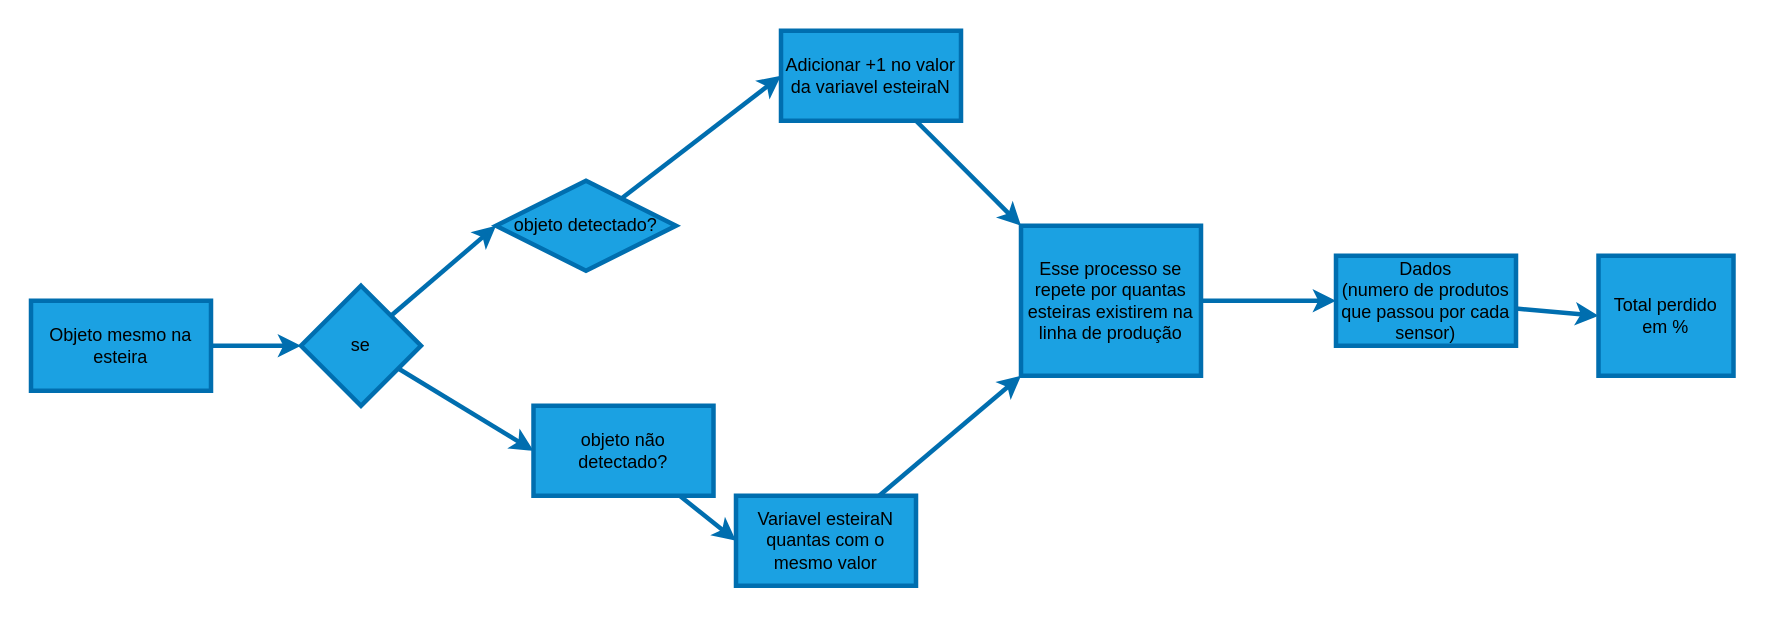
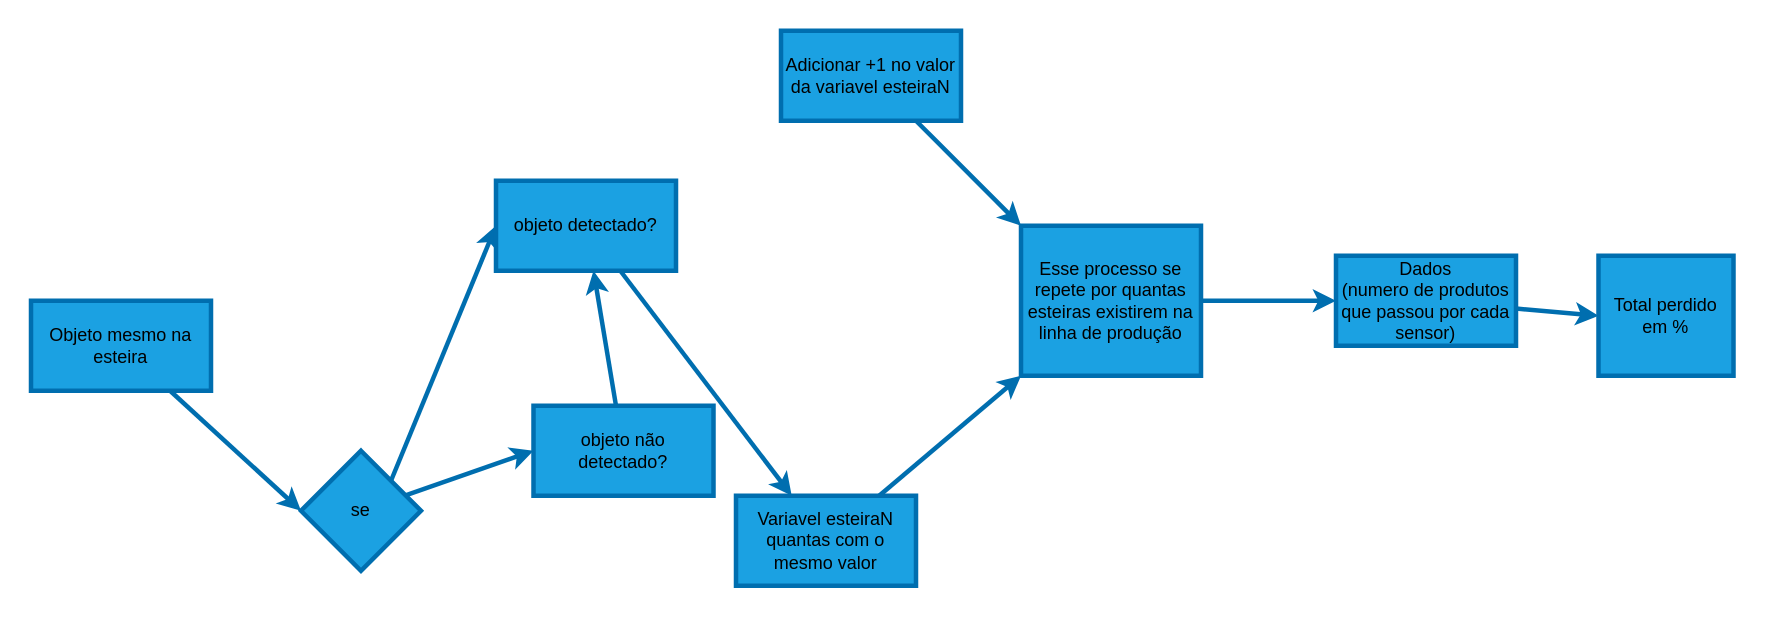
edge "objeto detectado?" -> "Adicionar +1 no valor da variavel esteiraN": now "objeto detectado?" -> "Variavel esteiraN quantas com o mesmo valor"
node "objeto detectado?": shape diamond -> rectangle
node "se": moved (361, 346) -> (361, 511)
edge "objeto não detectado?" -> "Variavel esteiraN quantas com o mesmo valor": now "objeto não detectado?" -> "objeto detectado?"
